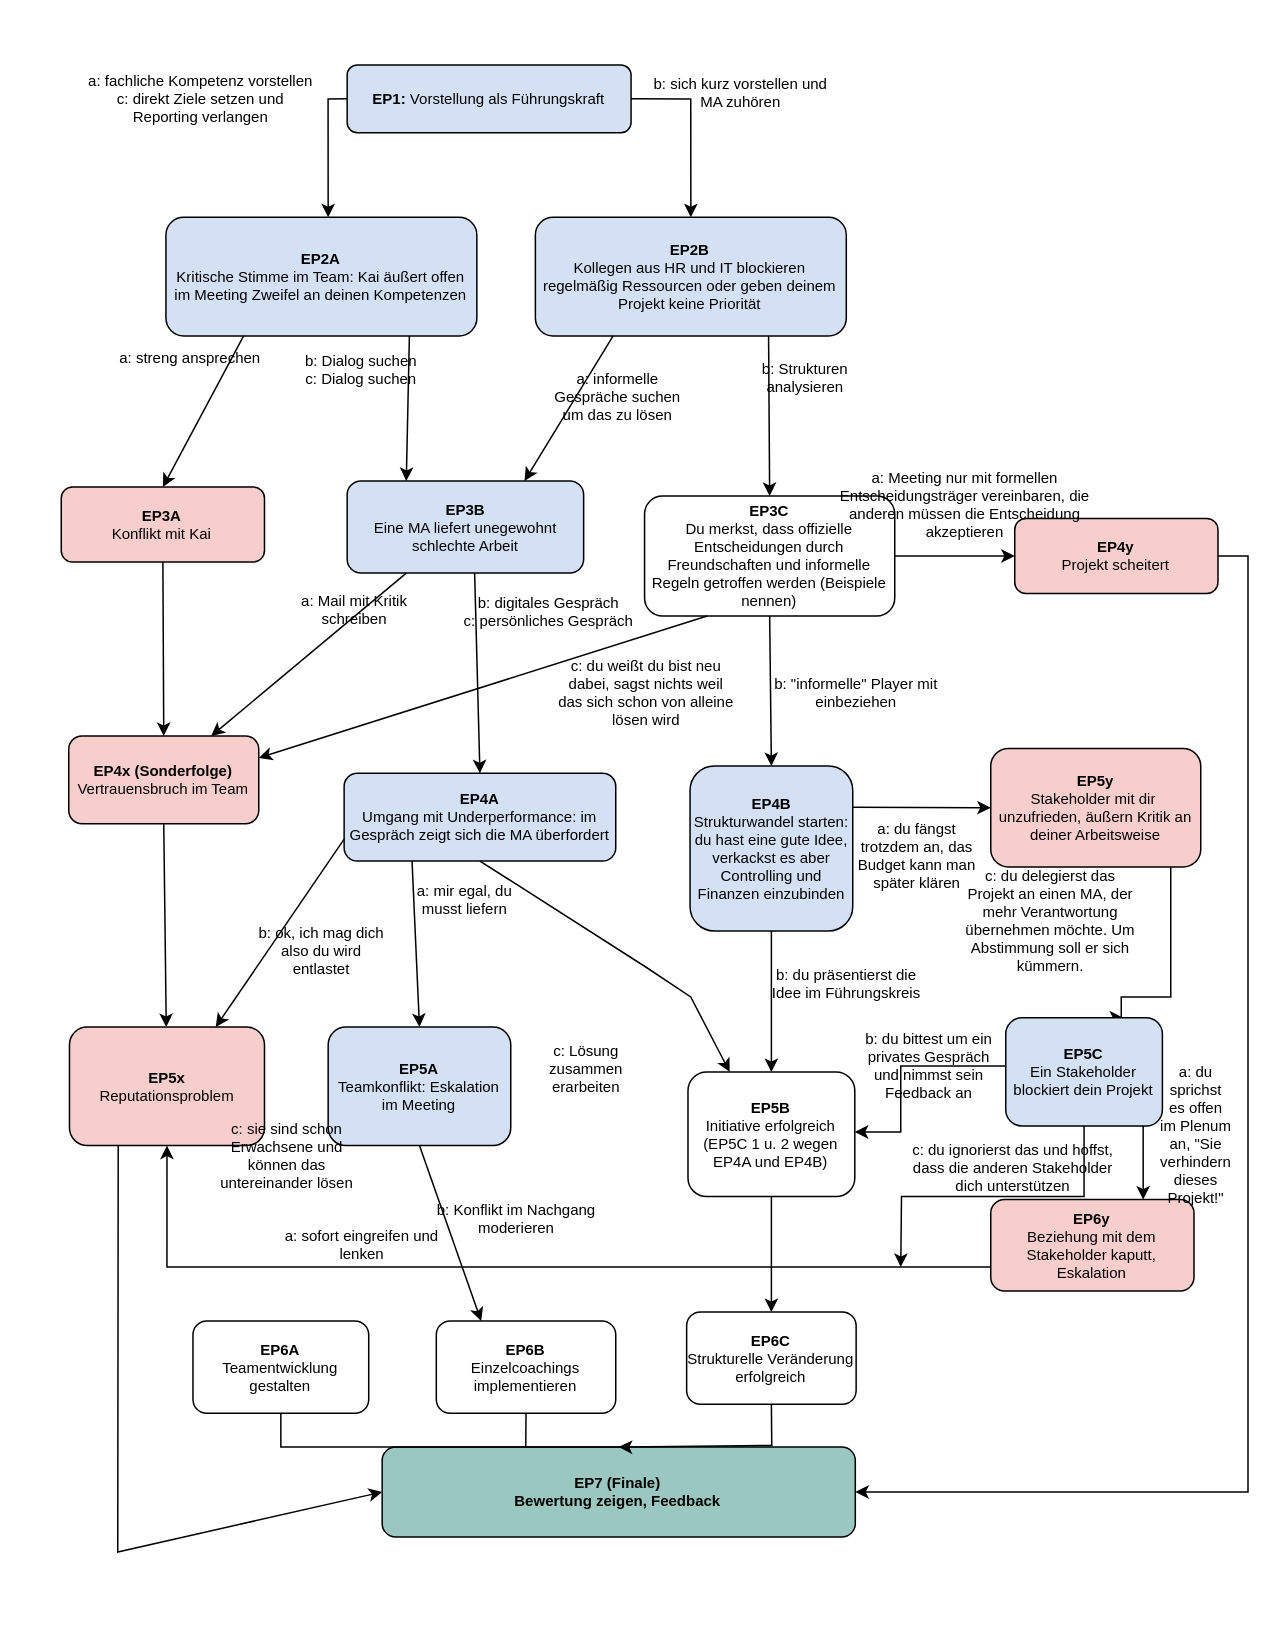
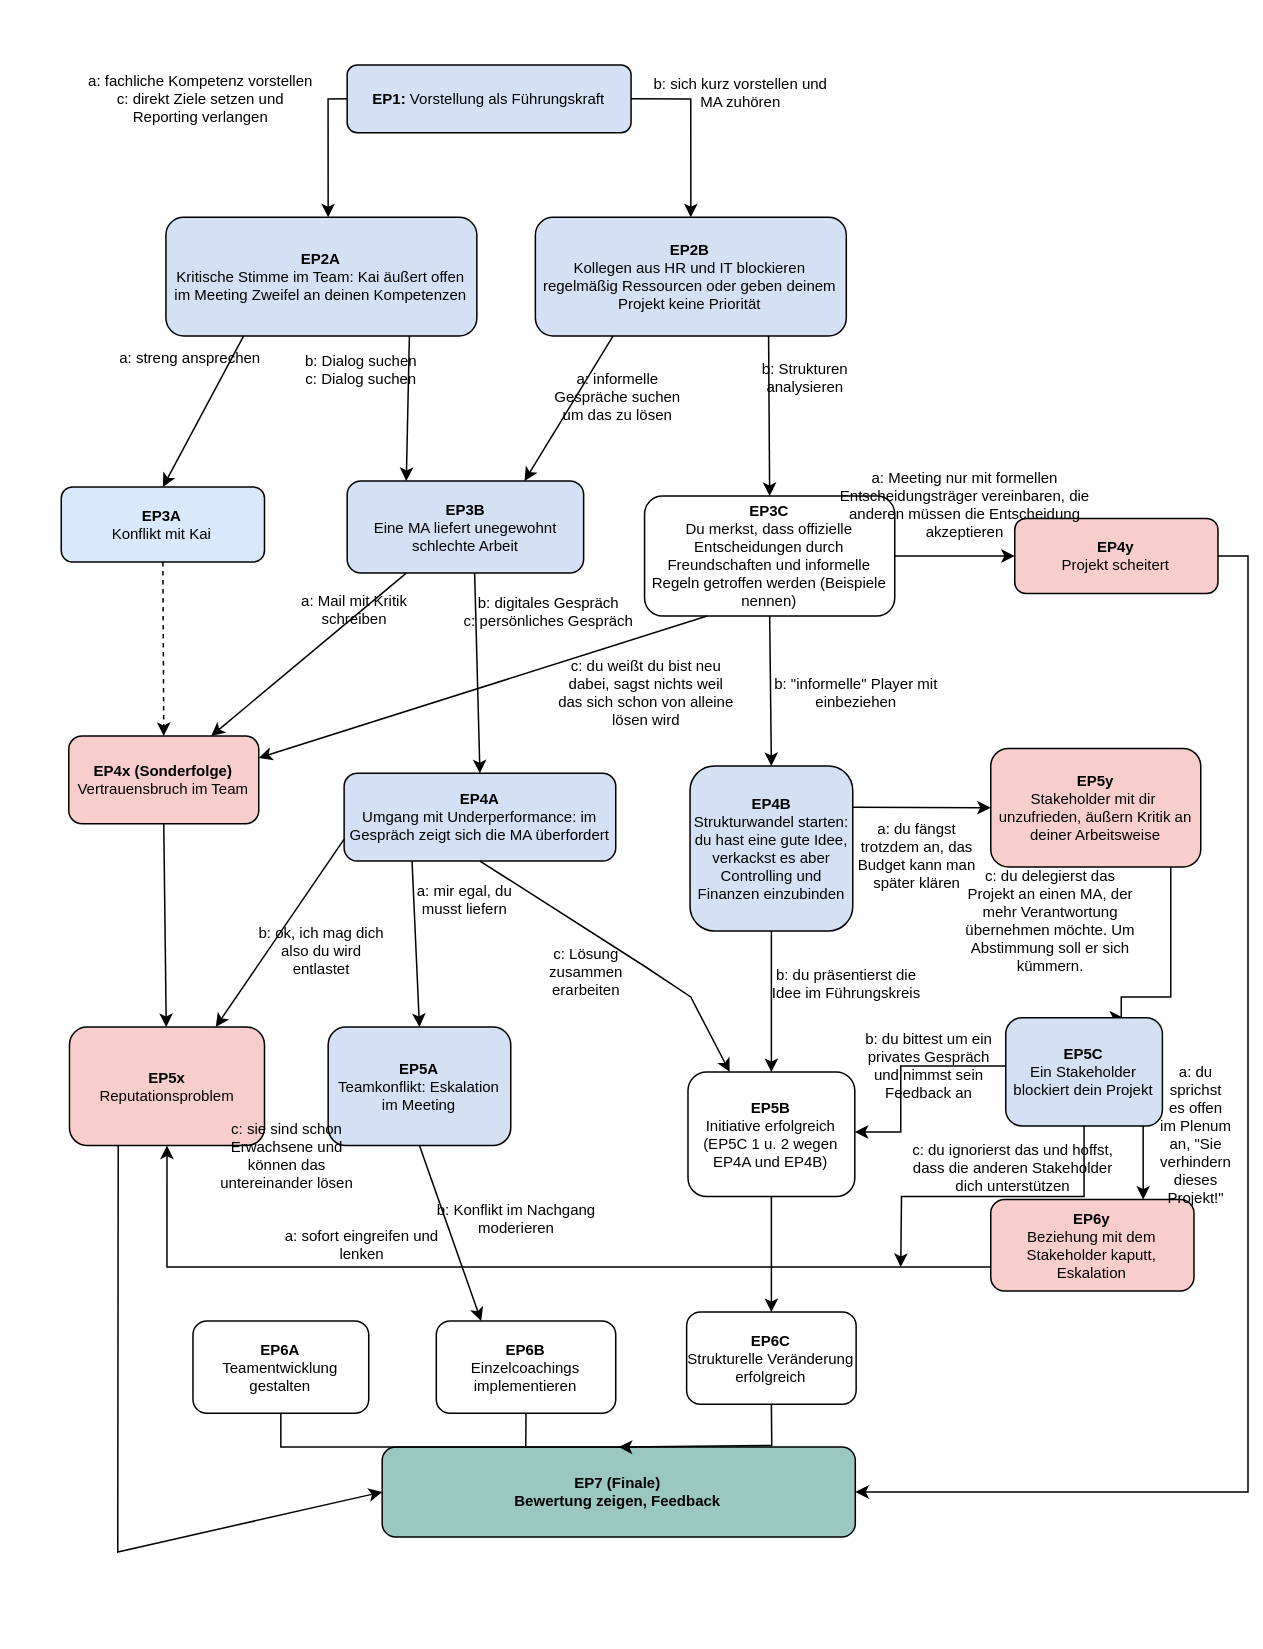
node "EP3A Konflikt mit Kai": fillcolor #f8cecc -> #dae8fc
edge "EP3A Konflikt mit Kai" -> "EP4x (Sonderfolge) Vertrauensbruch im Team": style solid -> dashed
node "c: Lösung zusammen erarbeiten": moved (586, 1069) -> (586, 971)
